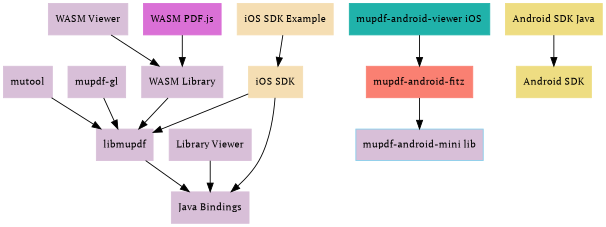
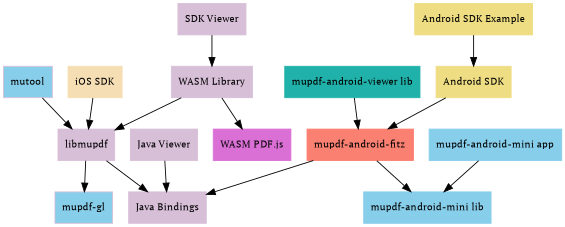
node "WASM Viewer": label "WASM Viewer" -> "SDK Viewer"
node "iOS SDK Example": removed
node "mupdf-android-viewer iOS": label "mupdf-android-viewer iOS" -> "mupdf-android-viewer lib"
node "Android SDK Java": label "Android SDK Java" -> "Android SDK Example"
edge "WASM PDF.js" -> "WASM Library": reversed
node "mutool": fillcolor thistle -> skyblue
node "mupdf-gl": fillcolor thistle -> skyblue
edge "mupdf-gl" -> "libmupdf": reversed
edge "Android SDK" -> "mupdf-android-fitz": added
node "Library Viewer": label "Library Viewer" -> "Java Viewer"
node "mupdf-android-mini lib": fillcolor thistle -> skyblue
node "mupdf-android-mini app": added
edge "iOS SDK" -> "Java Bindings": now "mupdf-android-fitz" -> "Java Bindings"
